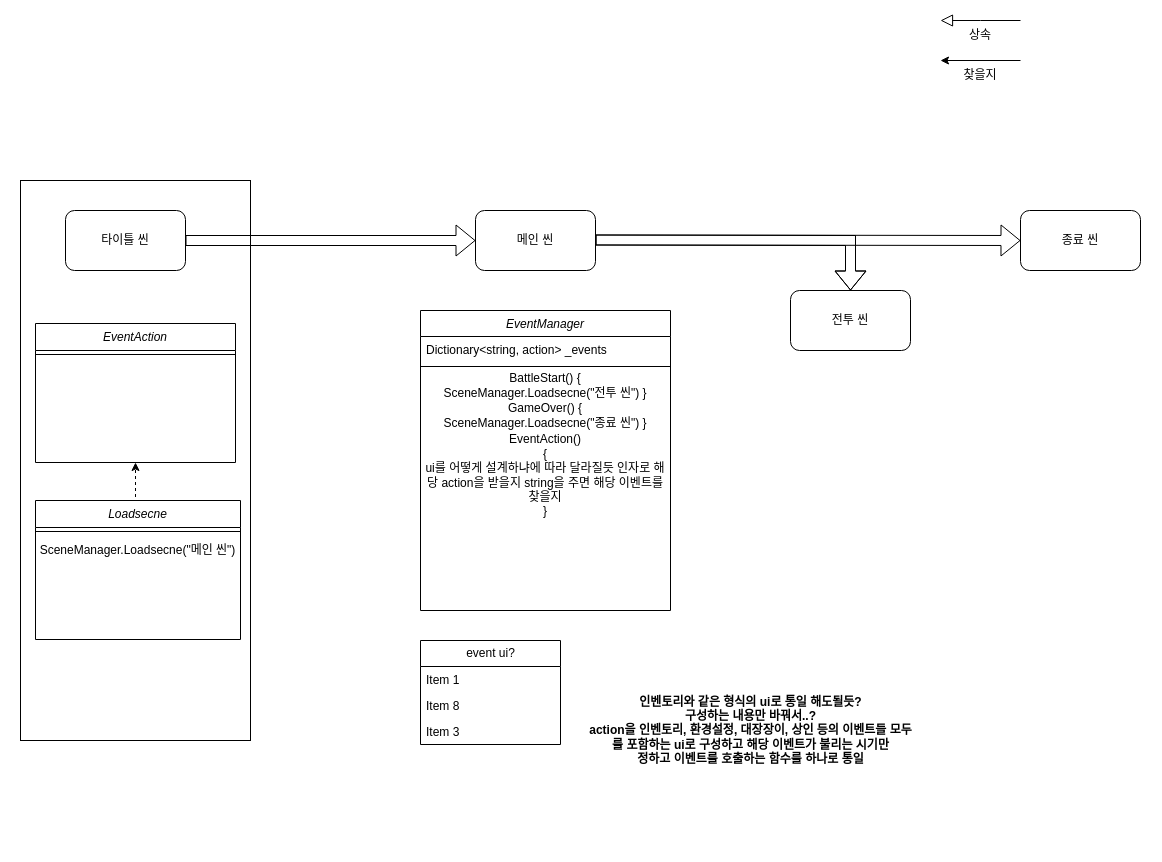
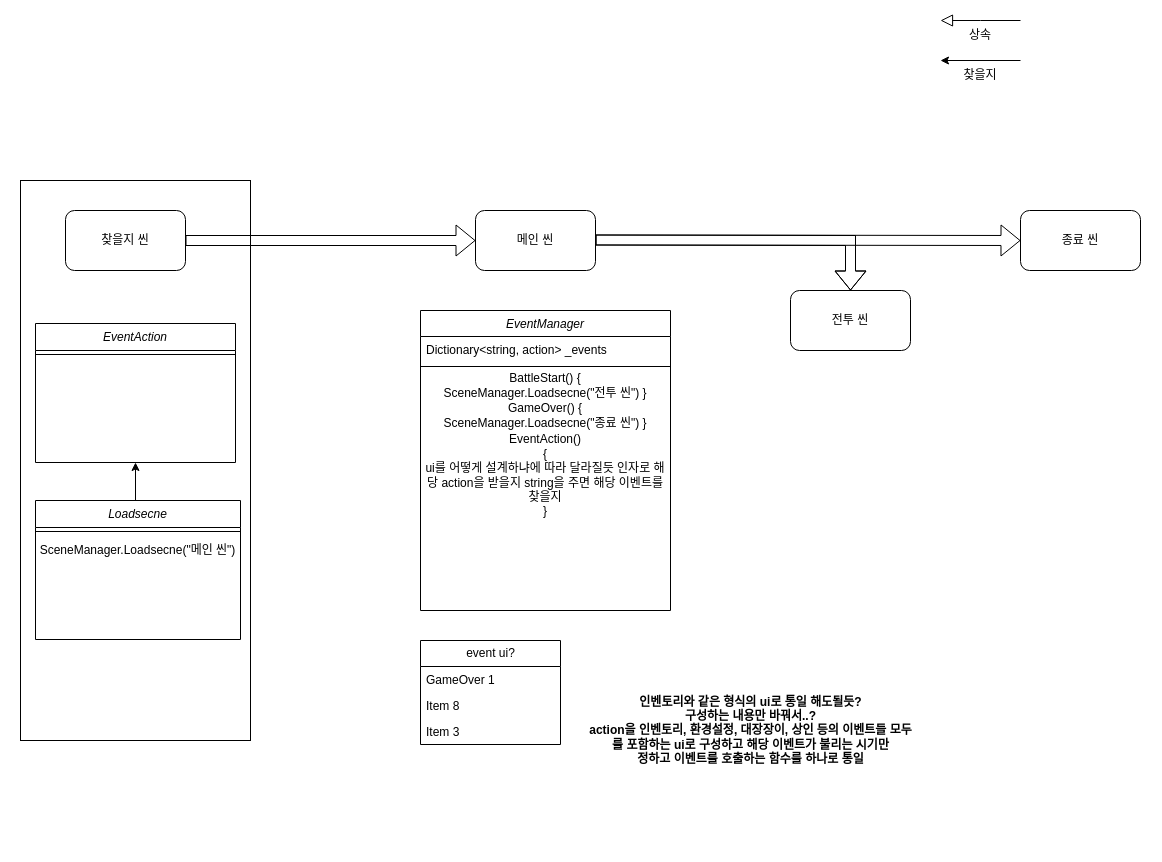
node "타이틀 씬": label "타이틀 씬" -> "찾을지 씬"
edge "Loadsecne" -> "EventAction": style dashed -> solid
node "Item 1": label "Item 1" -> "GameOver 1"
